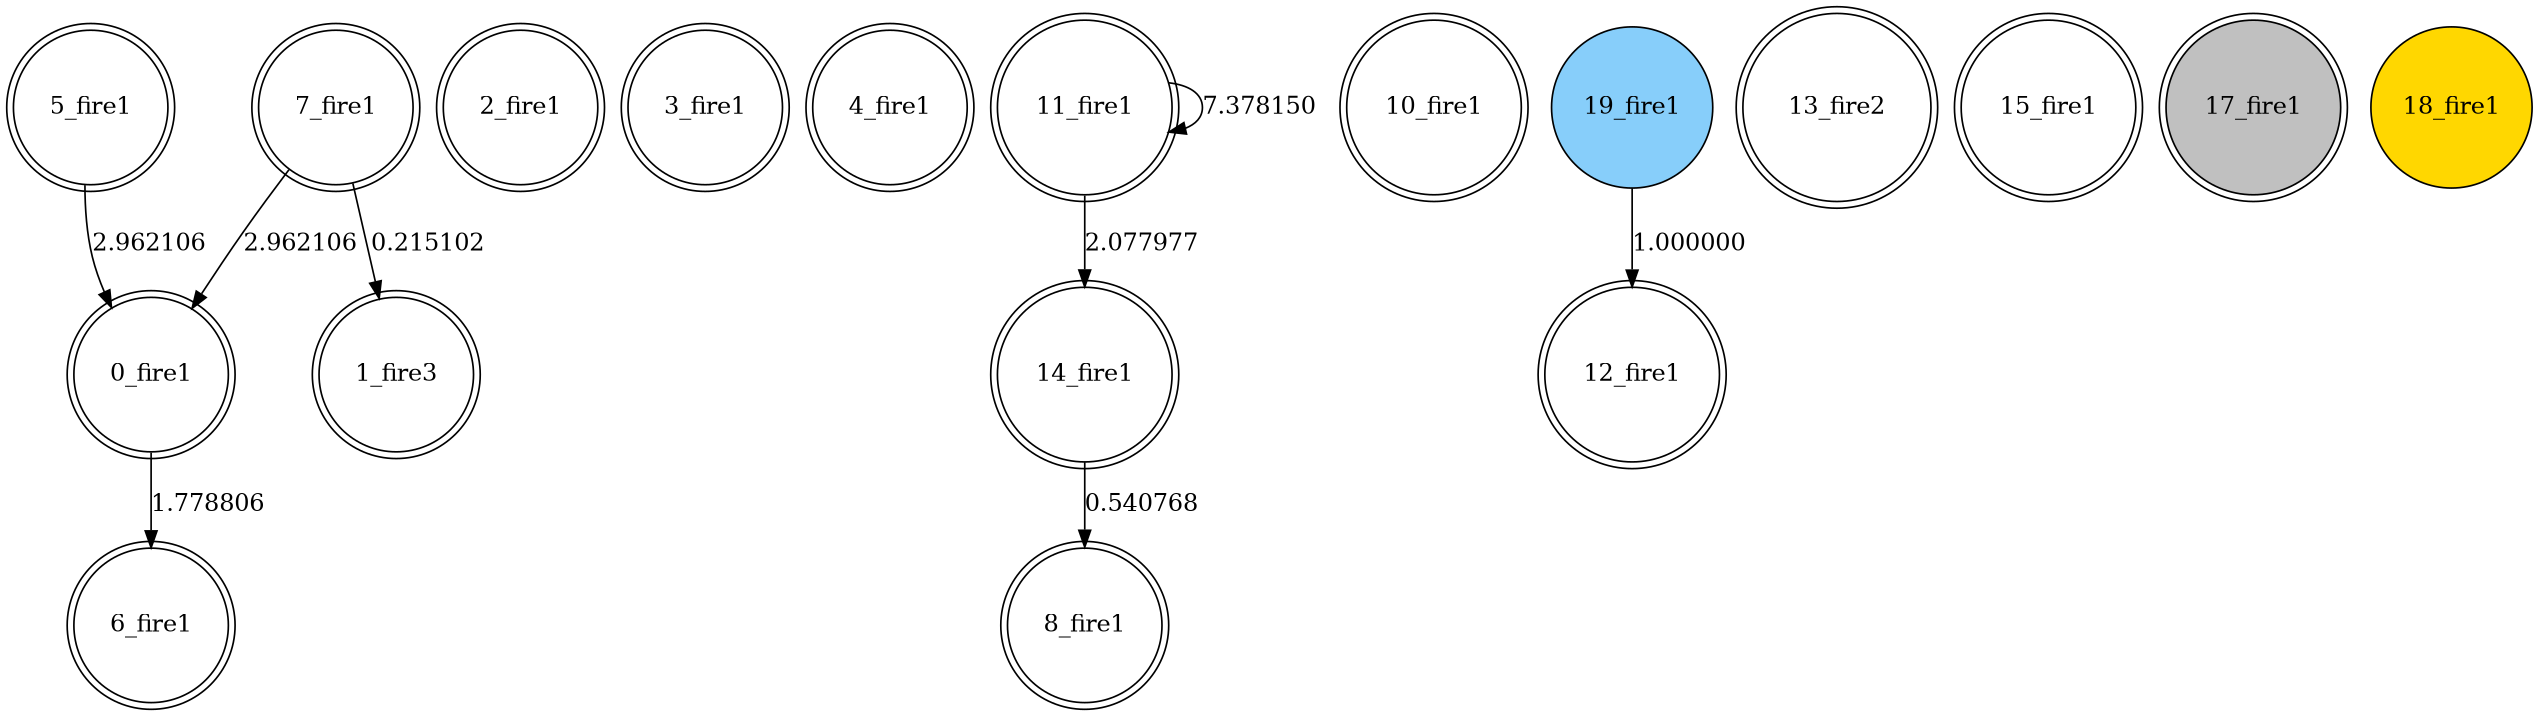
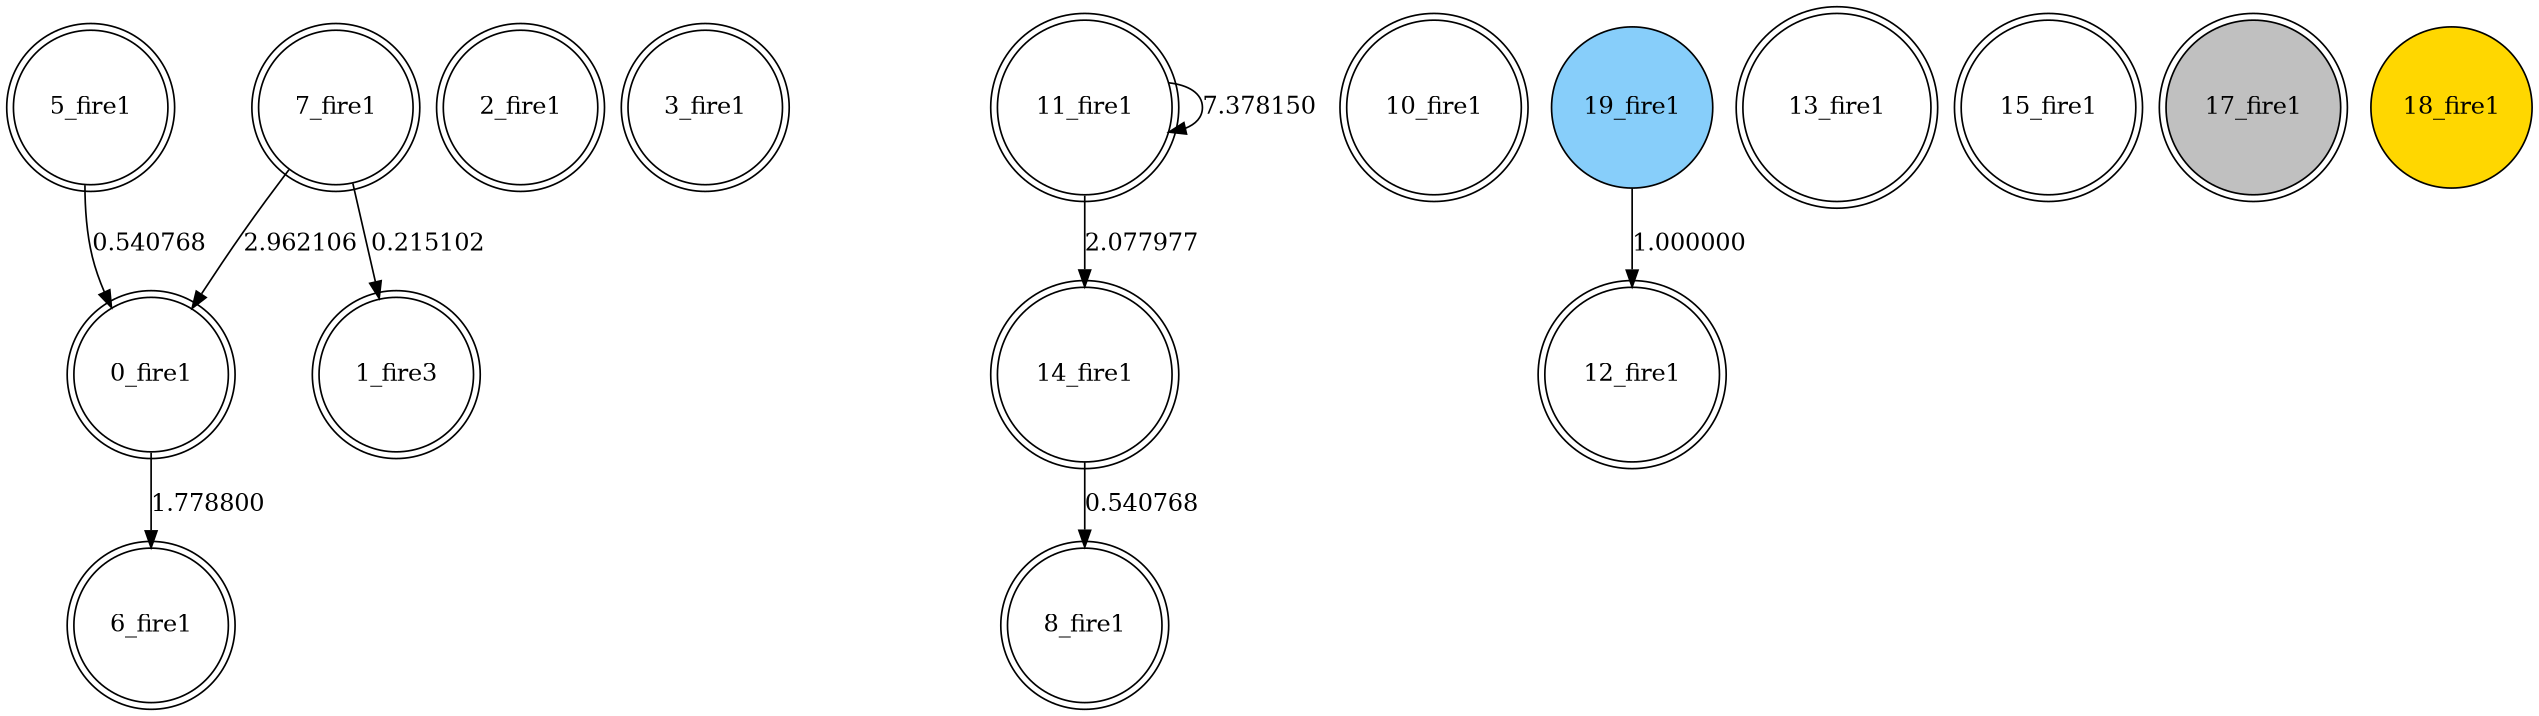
node "4_fire1": removed
node "13_fire2": label "13_fire2" -> "13_fire1"
edge "5_fire1" -> "0_fire1": label "2.962106" -> "0.540768"
edge "0_fire1" -> "6_fire1": label "1.778806" -> "1.778800"
